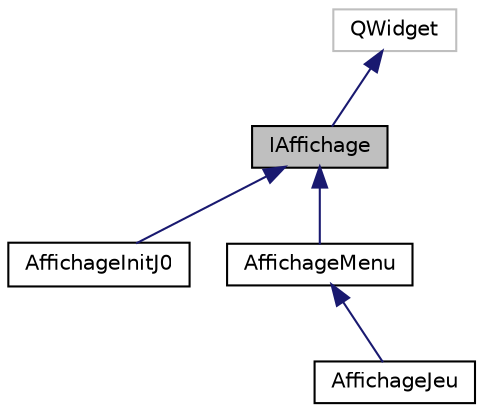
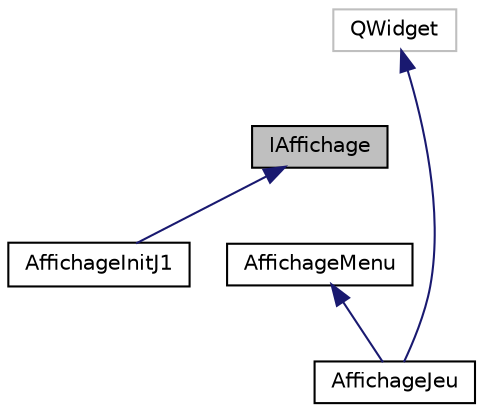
edge "IAffichage" -> "QWidget": now "AffichageJeu" -> "QWidget"
edge "AffichageMenu" -> "IAffichage": removed
node "AffichageInitJ0": label "AffichageInitJ0" -> "AffichageInitJ1"
